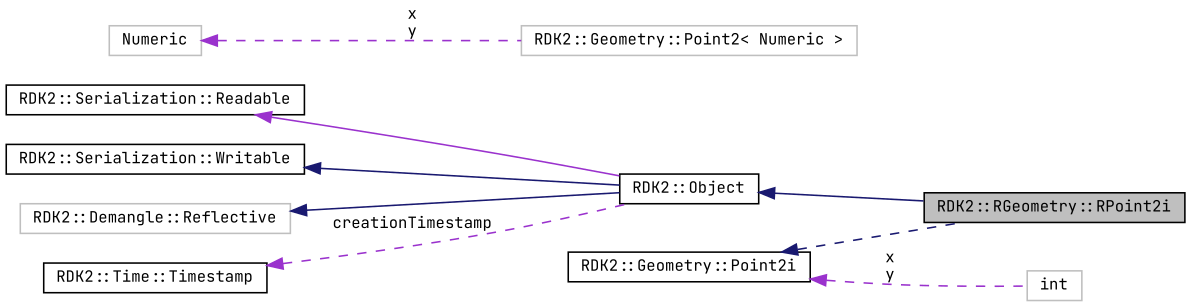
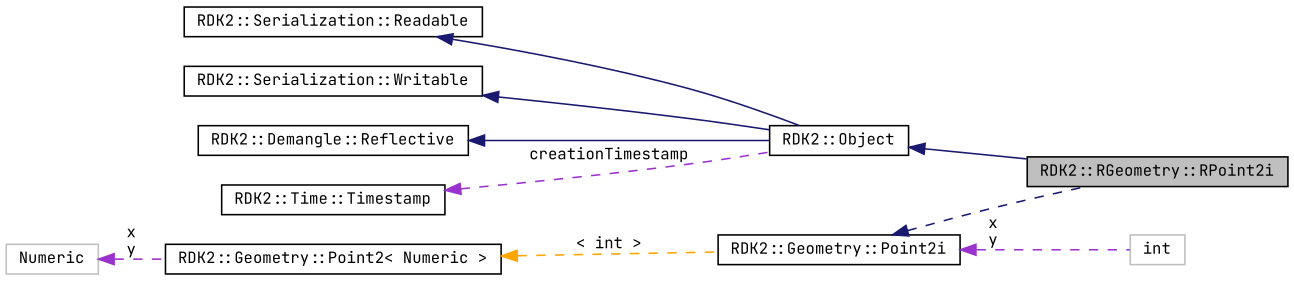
node "RDK2::Geometry::Point2< Numeric >": color grey75 -> black
edge "RDK2::Object" -> "RDK2::Serialization::Readable": color darkorchid3 -> midnightblue
node "RDK2::Demangle::Reflective": color grey75 -> black
edge "RDK2::Geometry::Point2i" -> "RDK2::Geometry::Point2< Numeric >": added, label "< int >"
